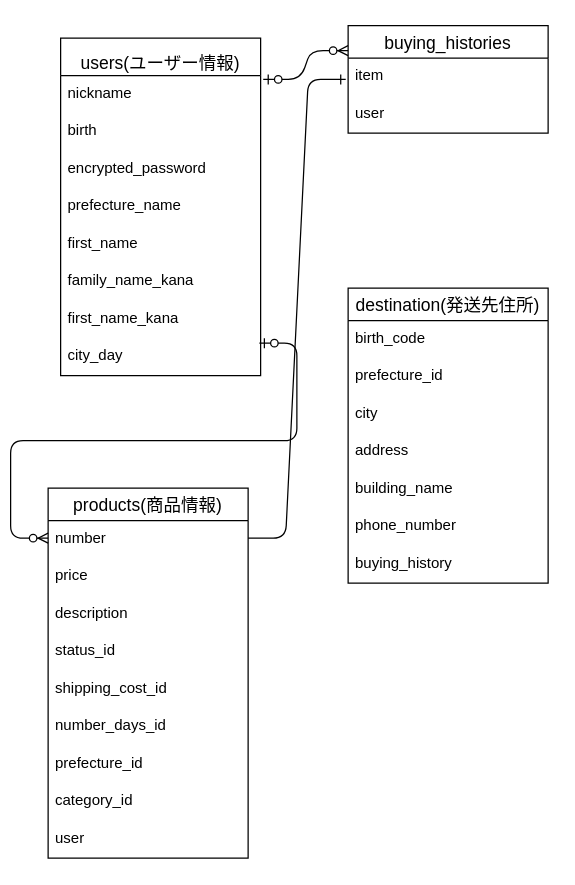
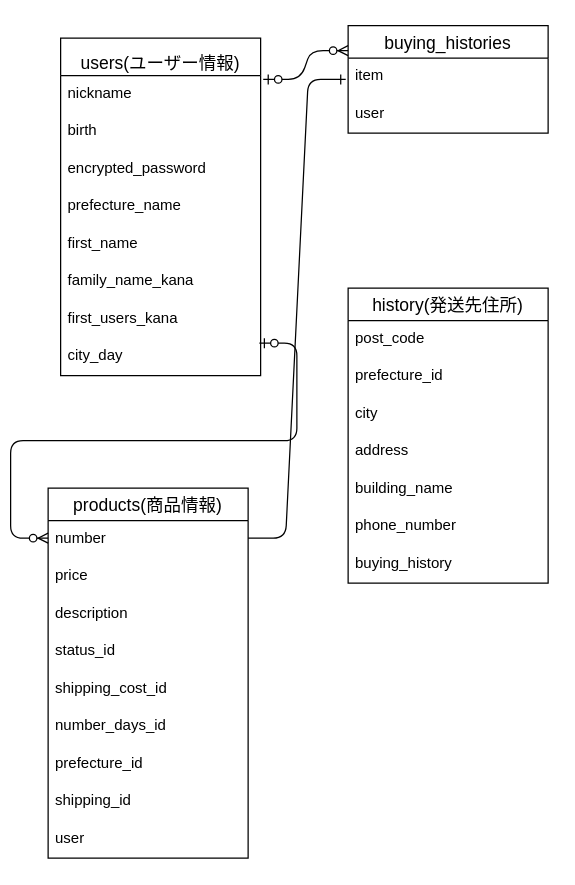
node "destination(発送先住所)": label "destination(発送先住所)" -> "history(発送先住所)"
node "first_name_kana": label "first_name_kana" -> "first_users_kana"
node "birth_code": label "birth_code" -> "post_code"
node "category_id": label "category_id" -> "shipping_id"
